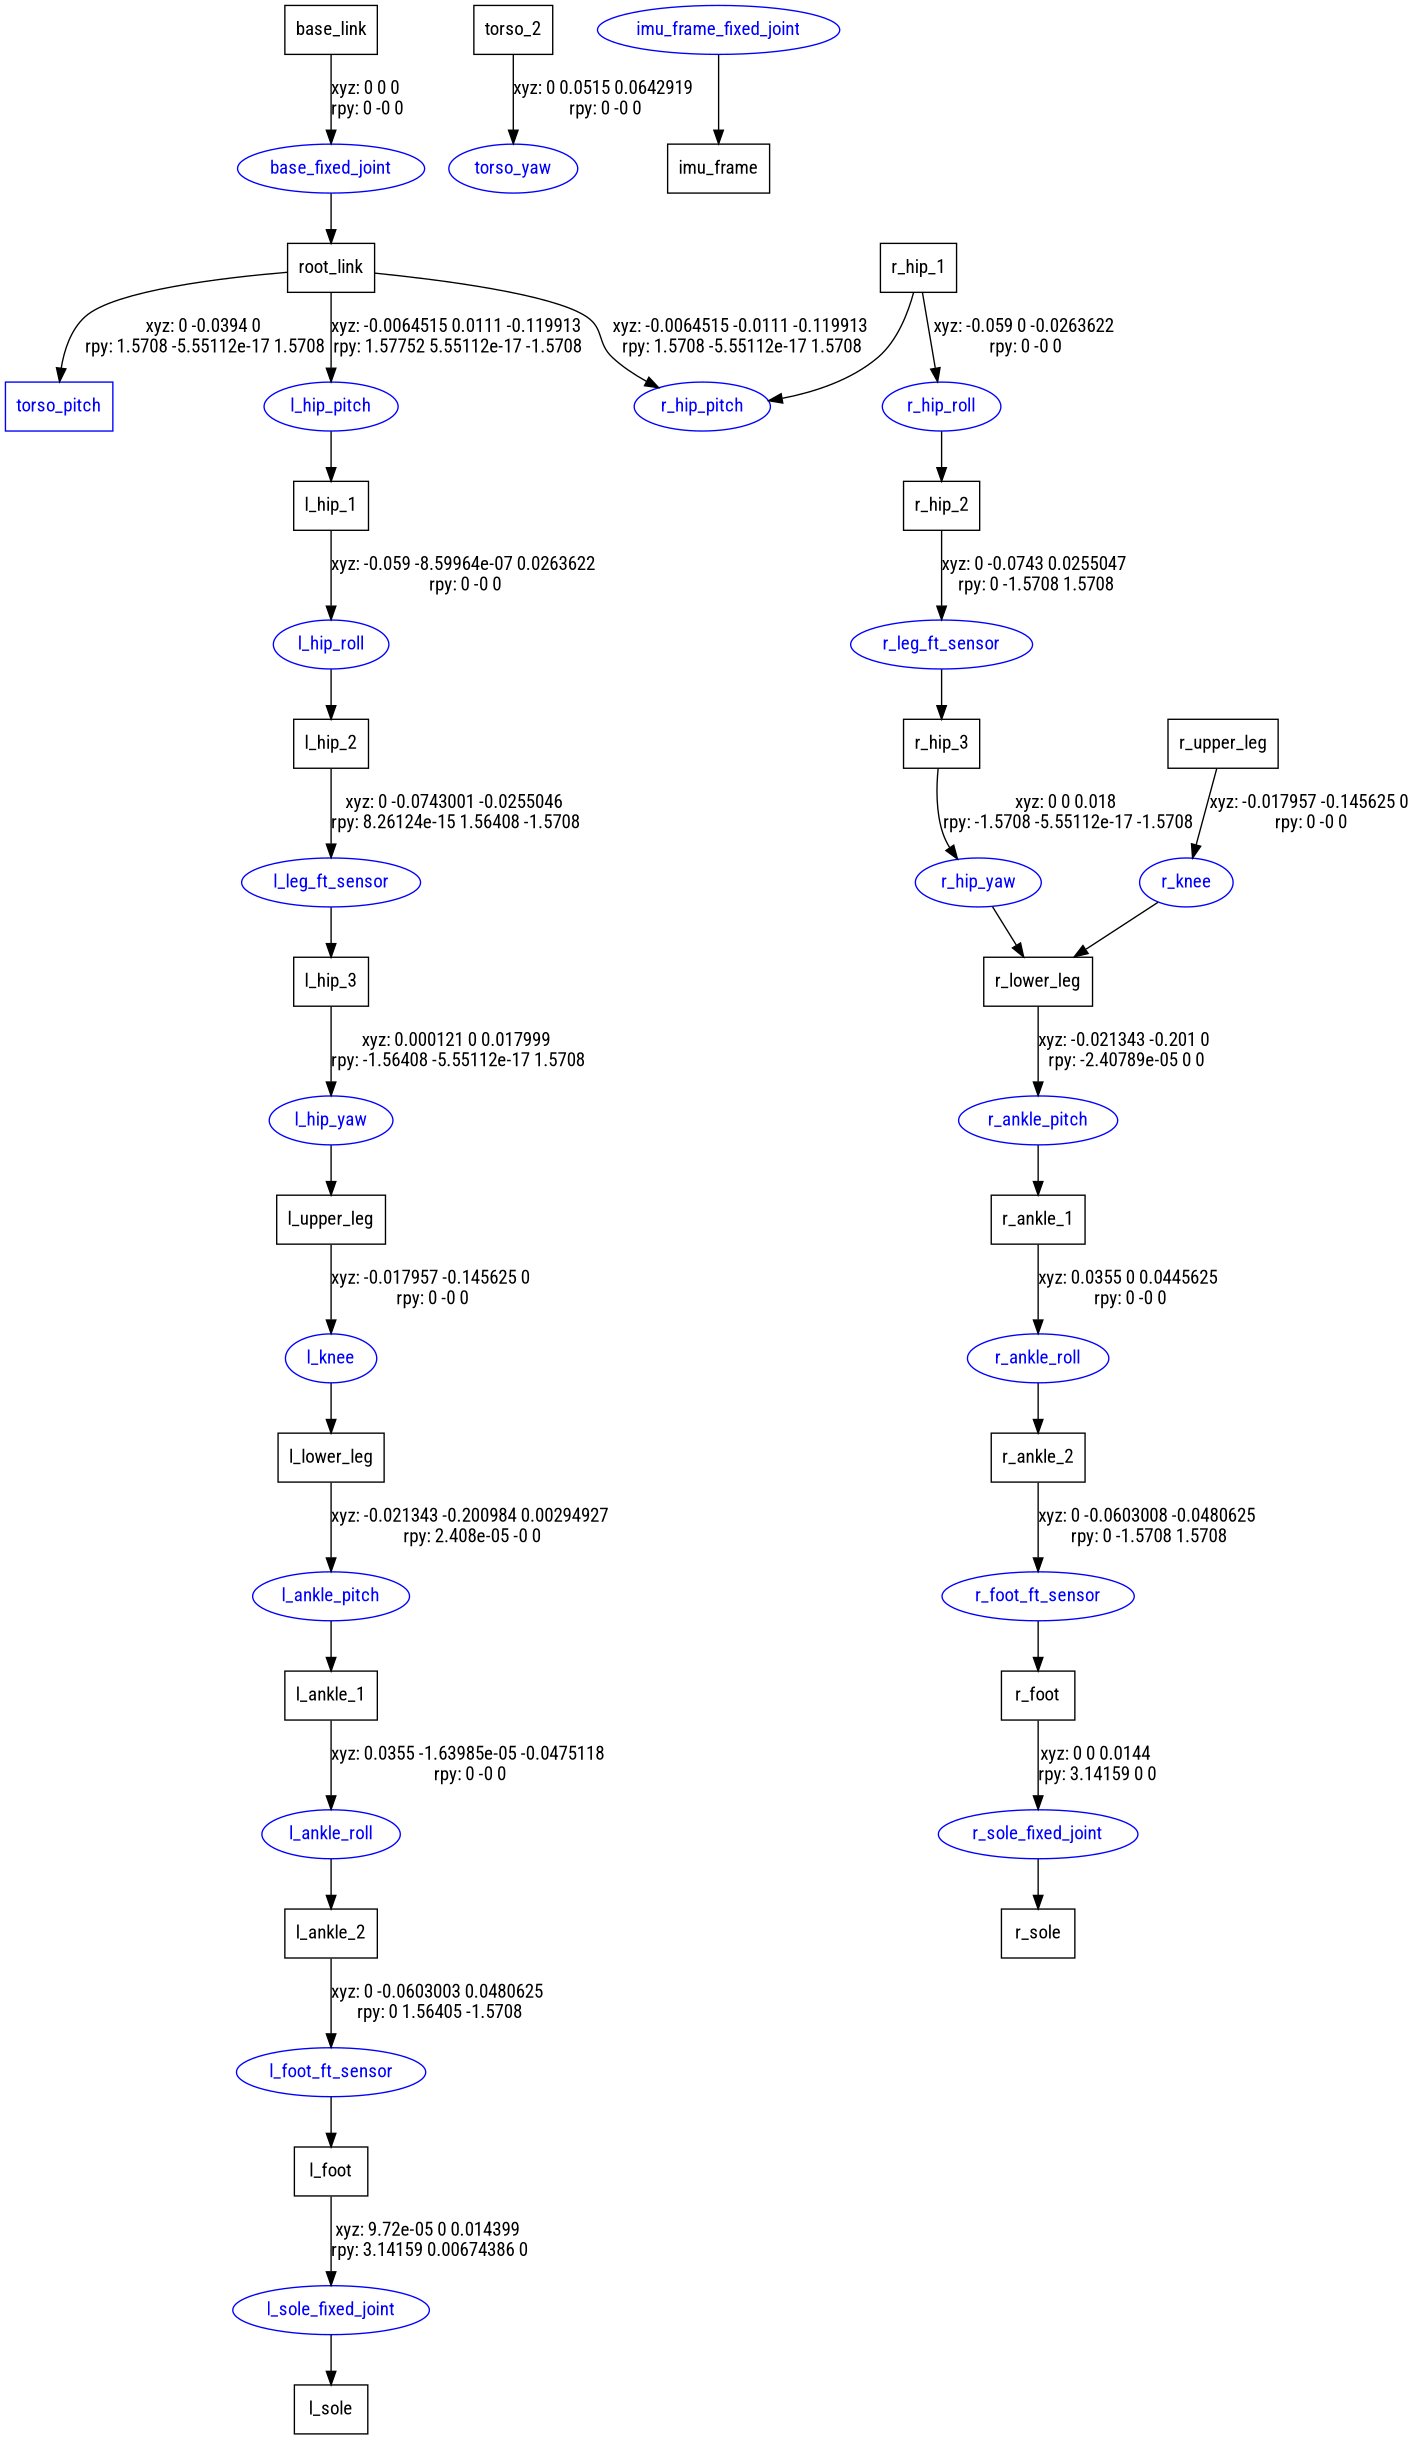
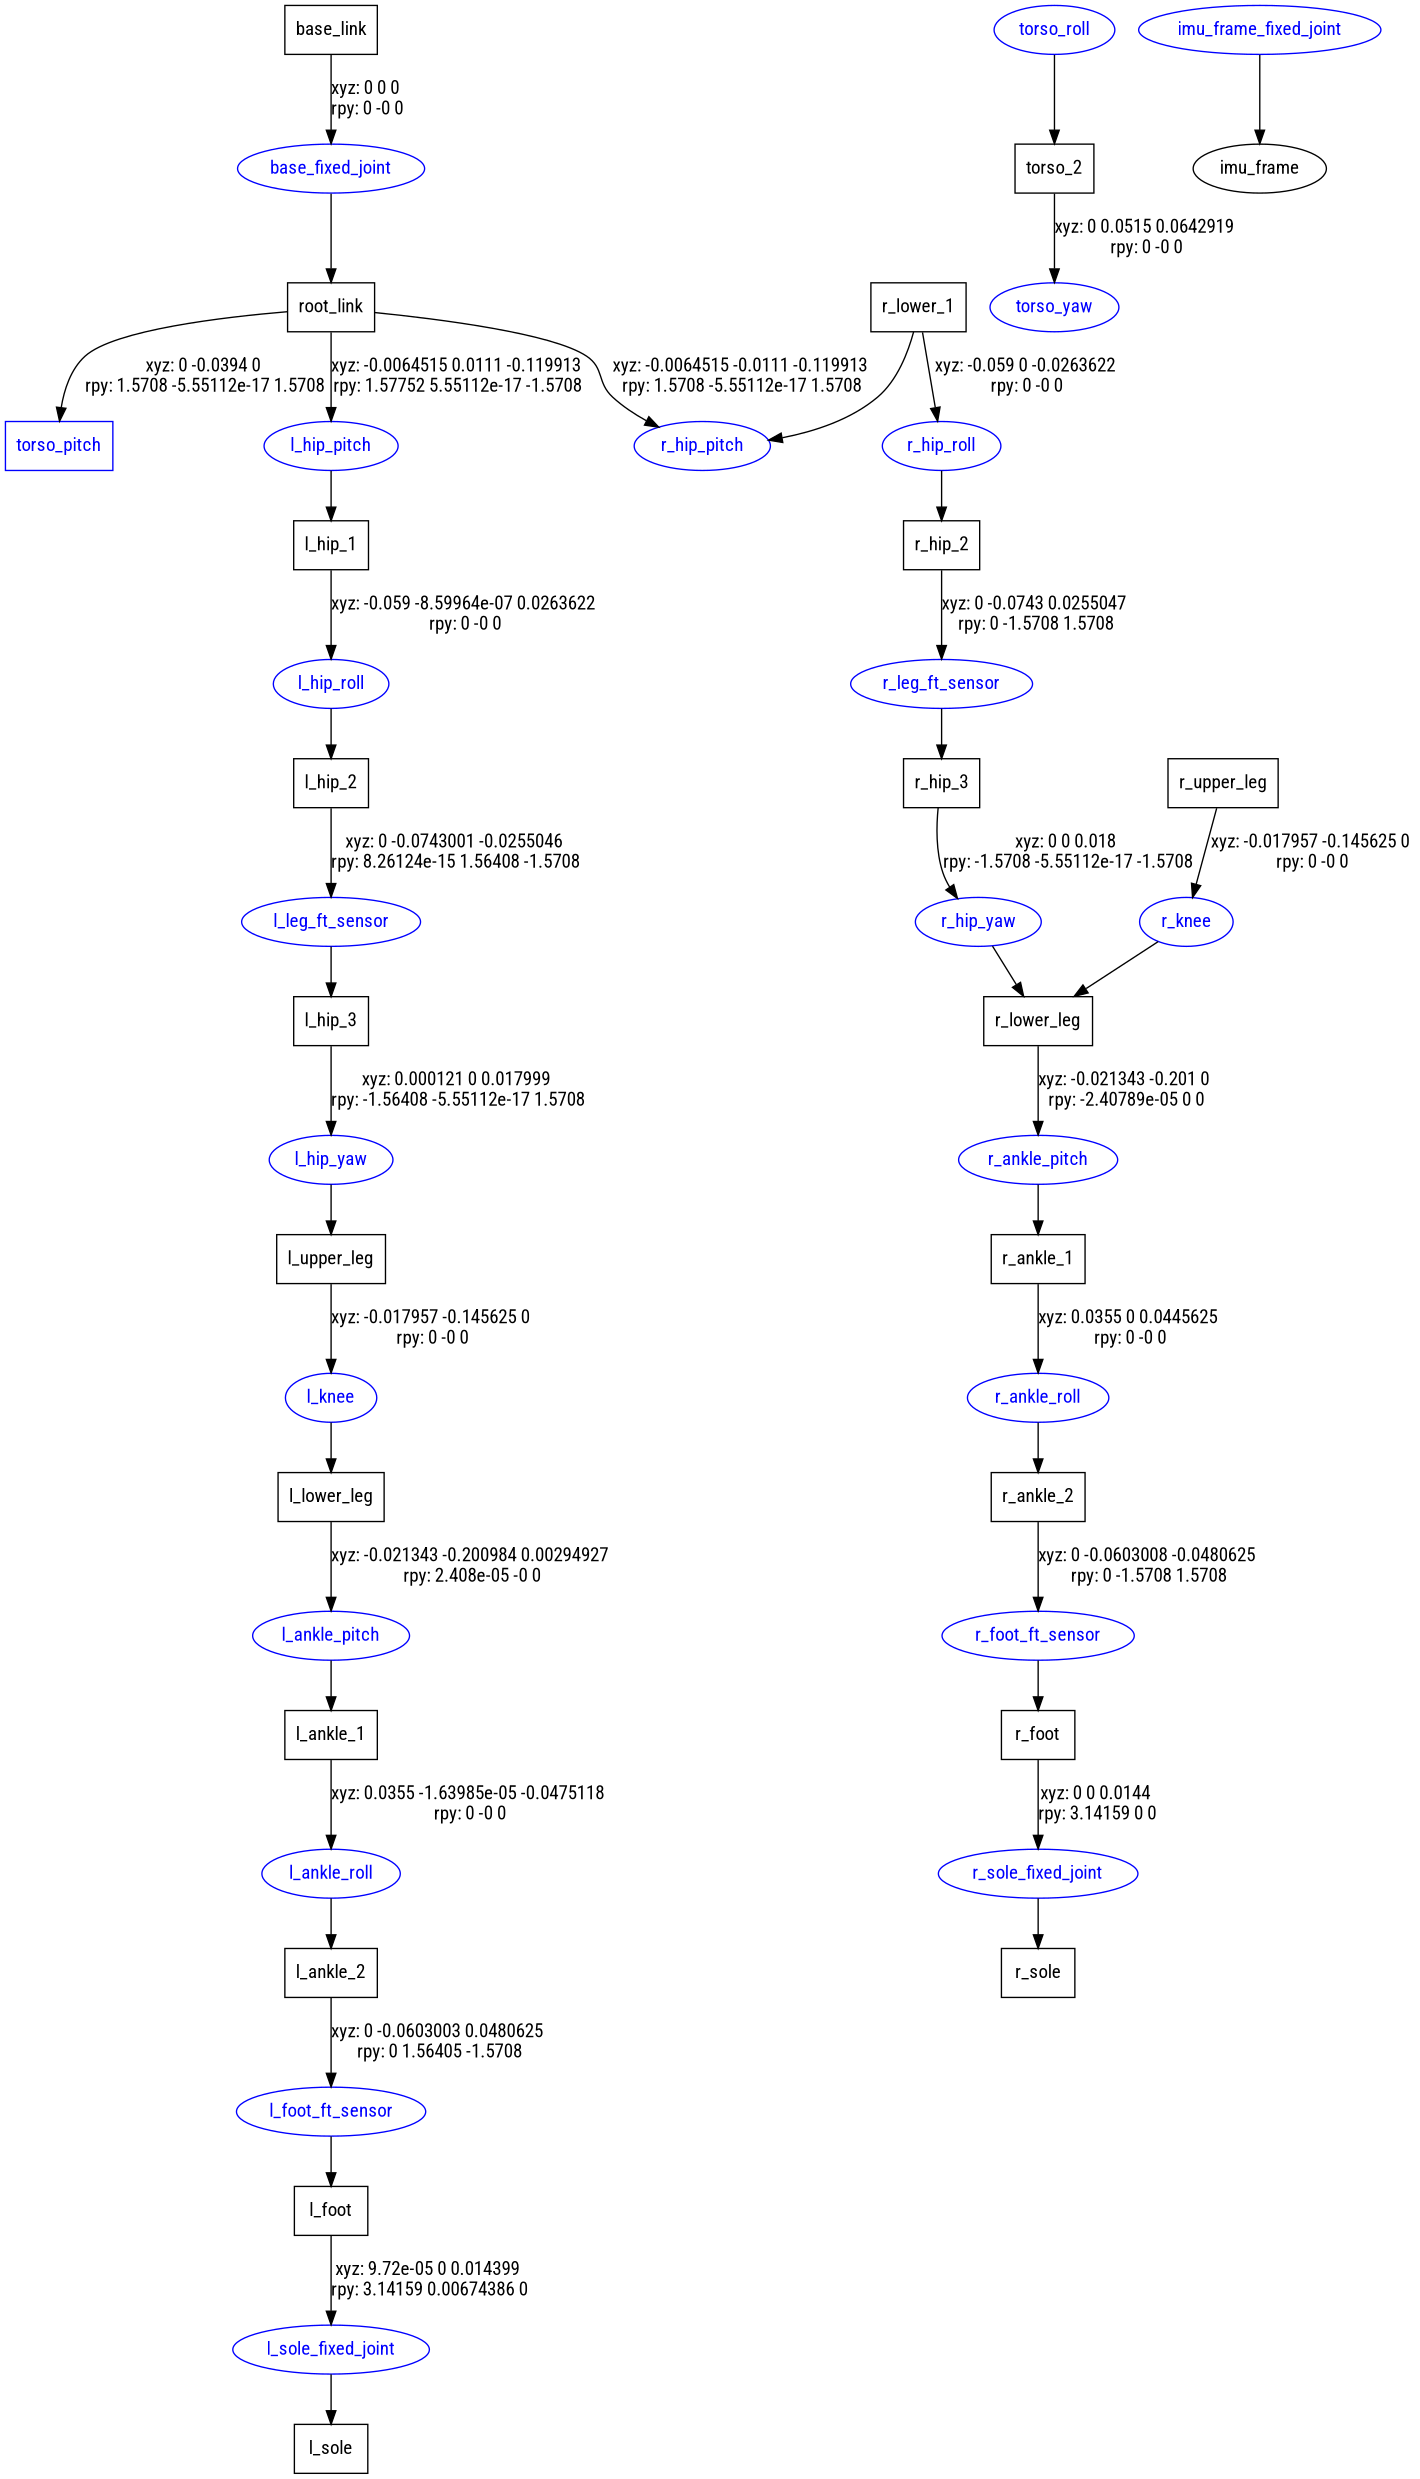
node "torso_roll": added
node "imu_frame": shape box -> ellipse
node "r_hip_1": label "r_hip_1" -> "r_lower_1"
